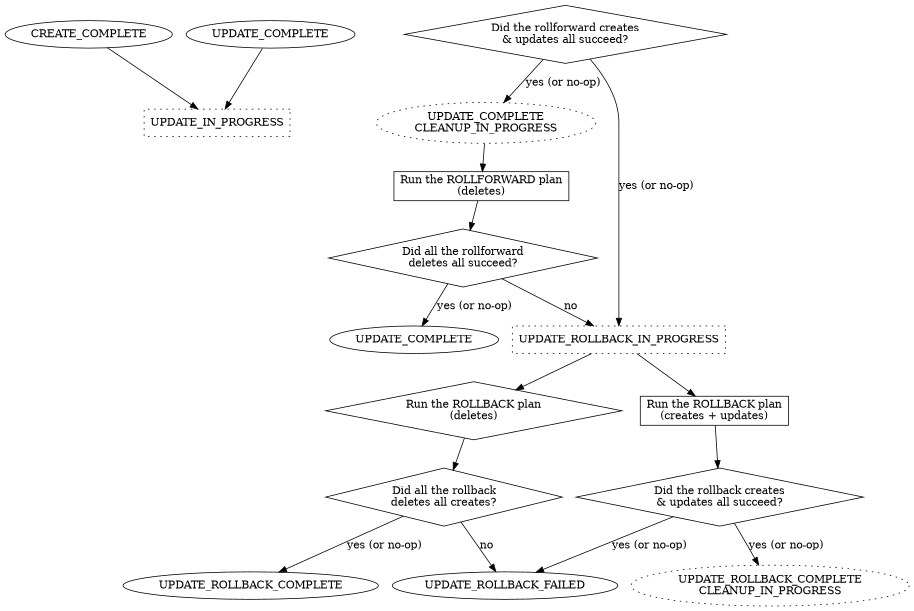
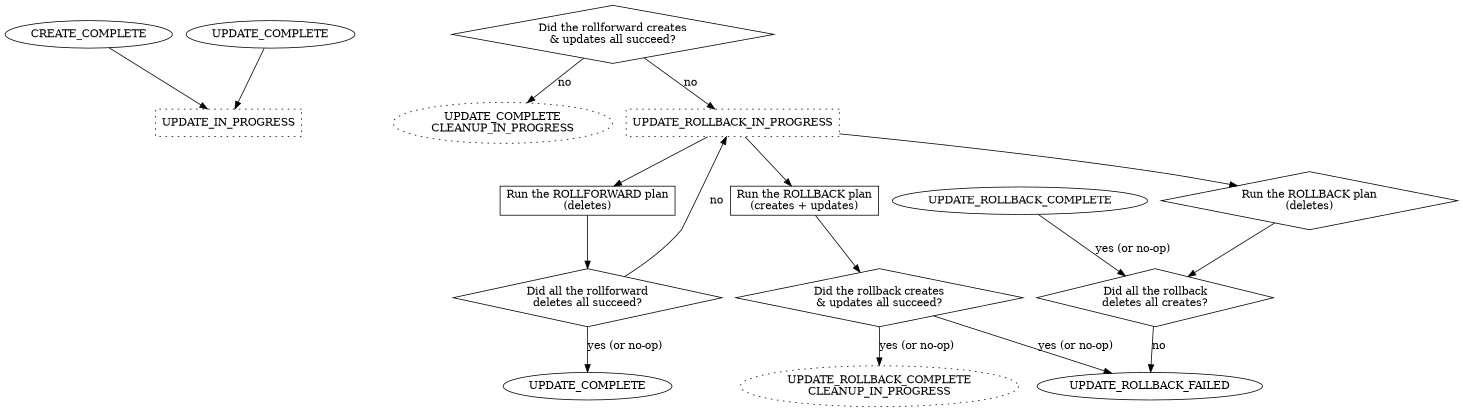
edge "Did the rollforward creates & updates all succeed?" -> "UPDATE_COMPLETE CLEANUP_IN_PROGRESS": label "yes (or no-op)" -> "no"
edge "UPDATE_COMPLETE CLEANUP_IN_PROGRESS" -> "Run the ROLLFORWARD plan (deletes)": now "UPDATE_ROLLBACK_IN_PROGRESS" -> "Run the ROLLFORWARD plan (deletes)"
edge "Did the rollforward creates & updates all succeed?" -> "UPDATE_ROLLBACK_IN_PROGRESS": label "yes (or no-op)" -> "no"
edge "Did all the rollback deletes all creates?" -> "UPDATE_ROLLBACK_COMPLETE": reversed
